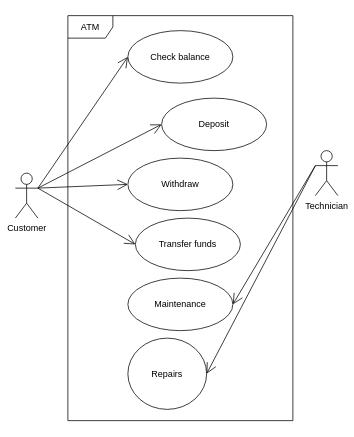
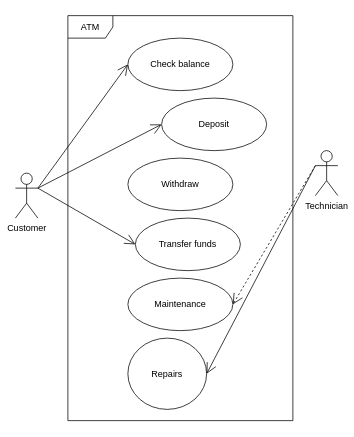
node "Check balance": moved (180, 57) -> (180, 64)
edge "Customer" -> "Withdraw": removed
edge "Technician" -> "Maintenance": style solid -> dashed
